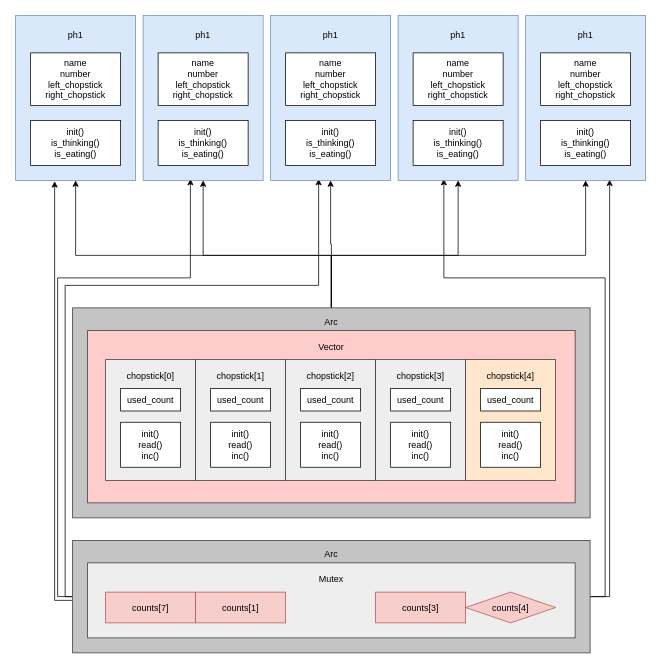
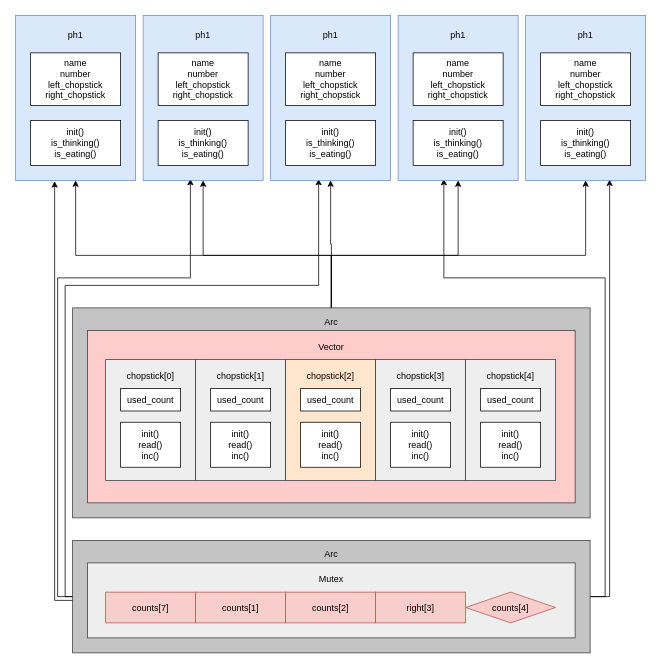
node "chopstick[2]": fillcolor #eeeeee -> #ffe6cc
node "chopstick[4]": fillcolor #ffe6cc -> #eeeeee
node "counts[2]": added
node "counts[3]": label "counts[3]" -> "right[3]"
